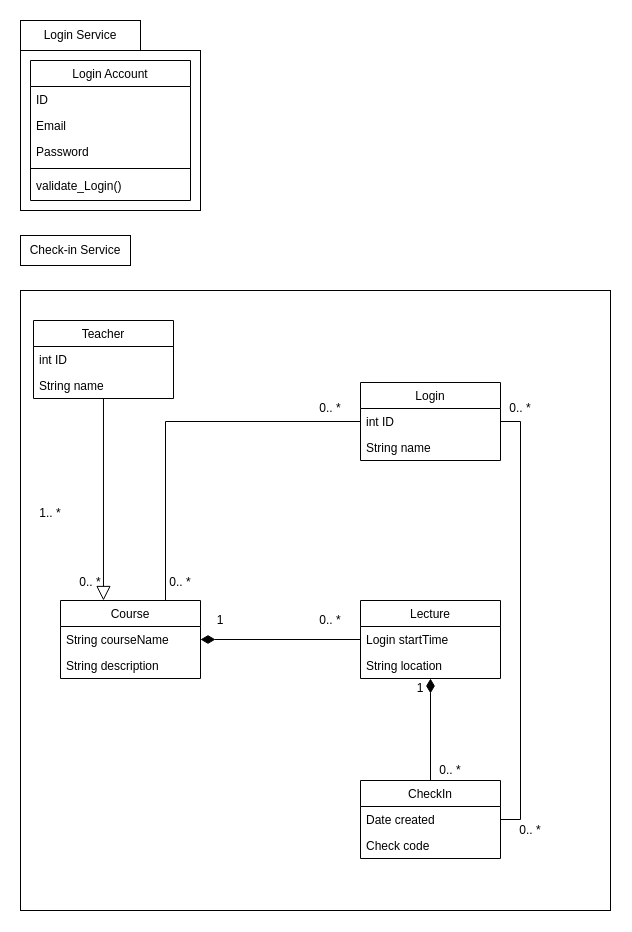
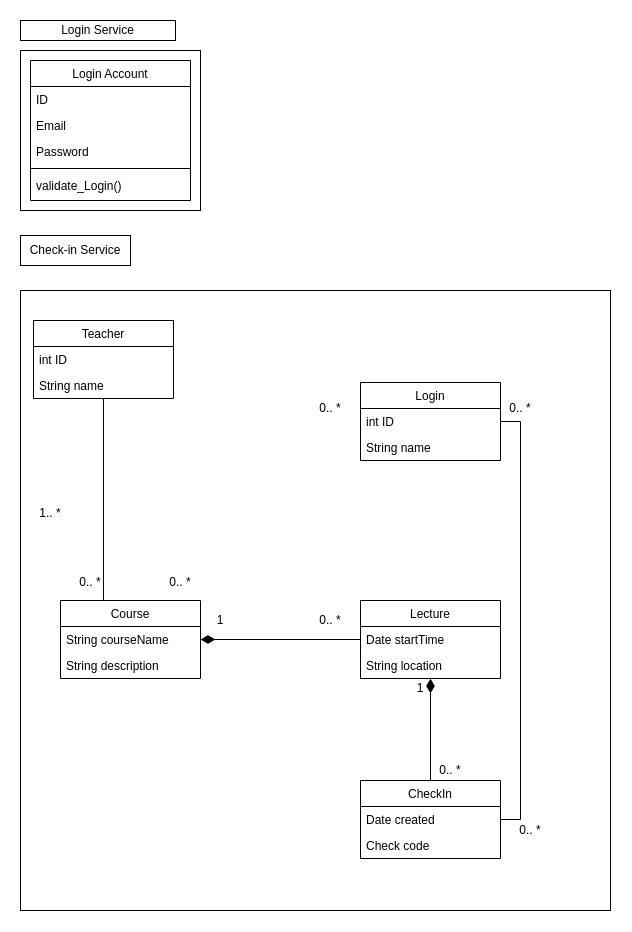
node "Login Service": size 120x30 -> 155x20
edge "Login" -- "Course": removed
edge "Teacher" -> "Course": arrowhead block -> none
node "Login startTime": label "Login startTime" -> "Date startTime"
